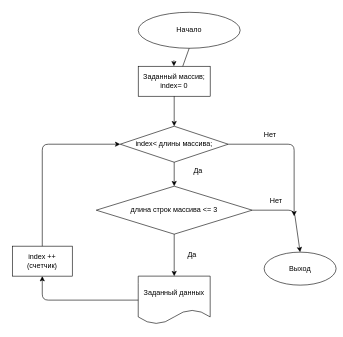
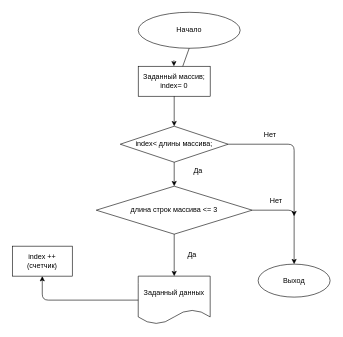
edge "index ++ (счетчик)" -> "index< длины массива;": removed
node "Выход": moved (300, 269) -> (294, 281)
